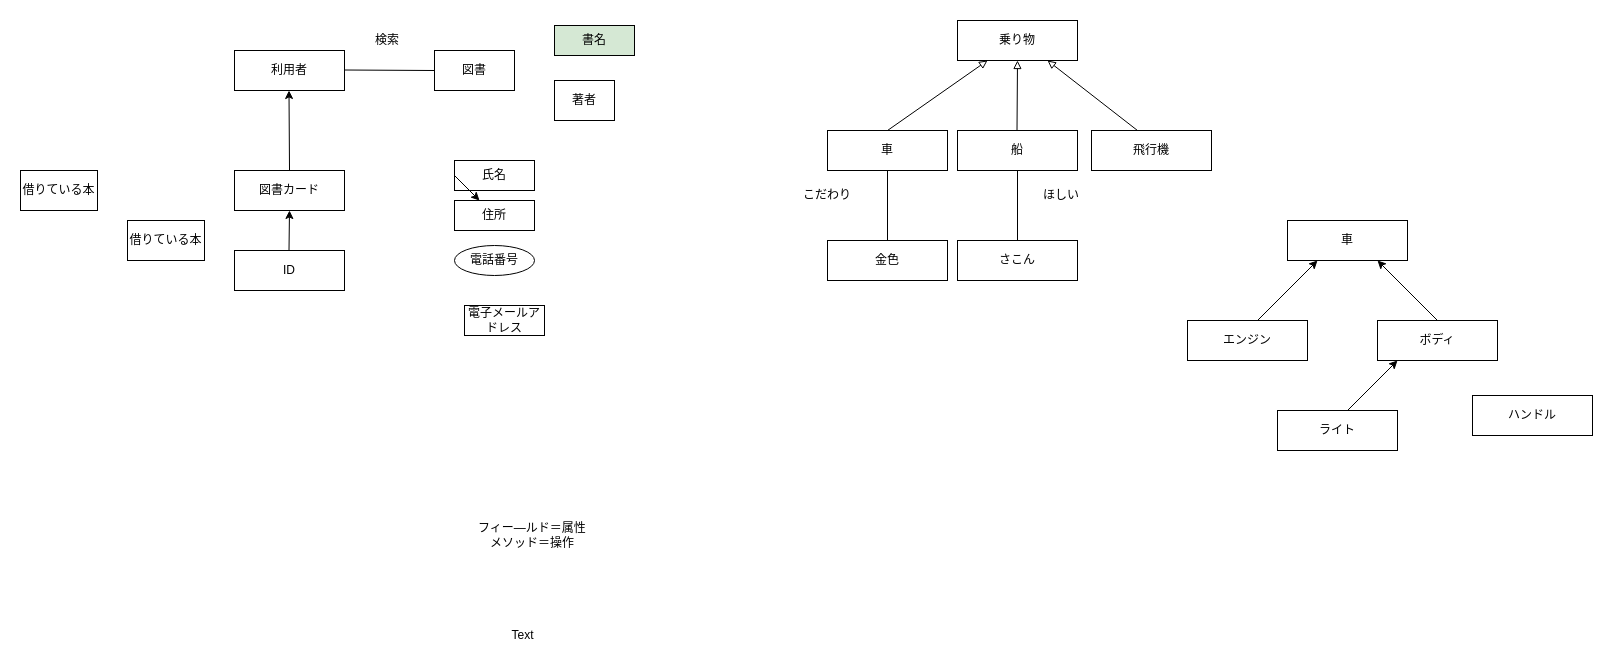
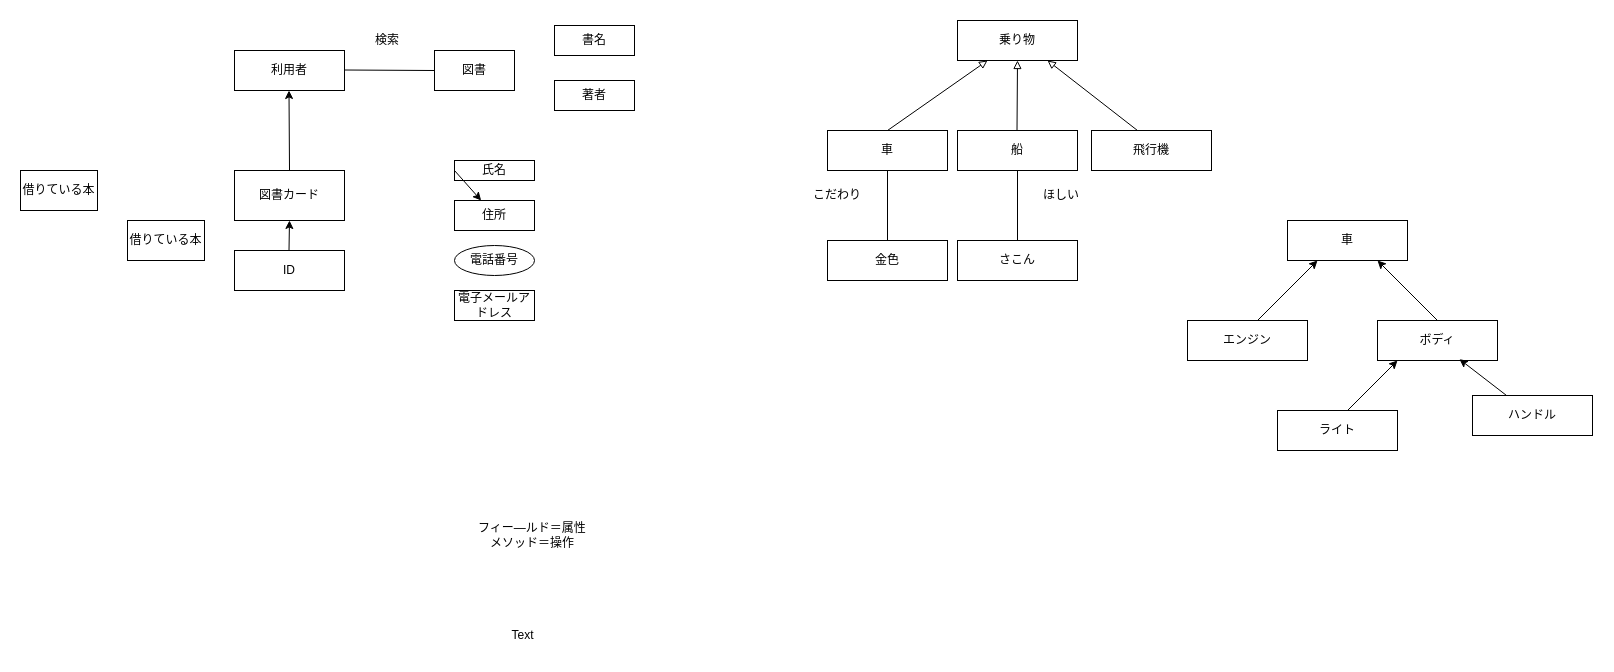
node "書名": fillcolor #d5e8d4 -> #ffffff
node "著者": size 60x40 -> 80x30
node "氏名": size 80x30 -> 80x20
node "図書カード": size 110x40 -> 110x50
node "こだわり": moved (828, 196) -> (838, 196)
node "電子メールアドレス": moved (505, 321) -> (495, 306)
edge "ハンドル" -> "ボディ": added
